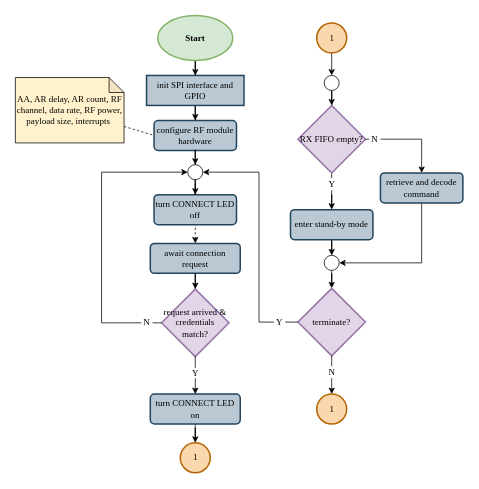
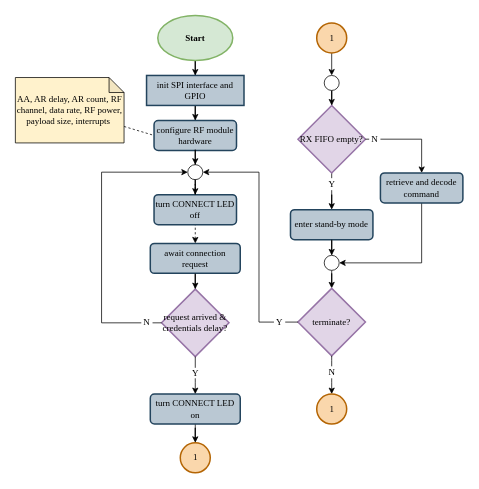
node "request arrived & credentials match?": label "request arrived & credentials match?" -> "request arrived & credentials delay?"
